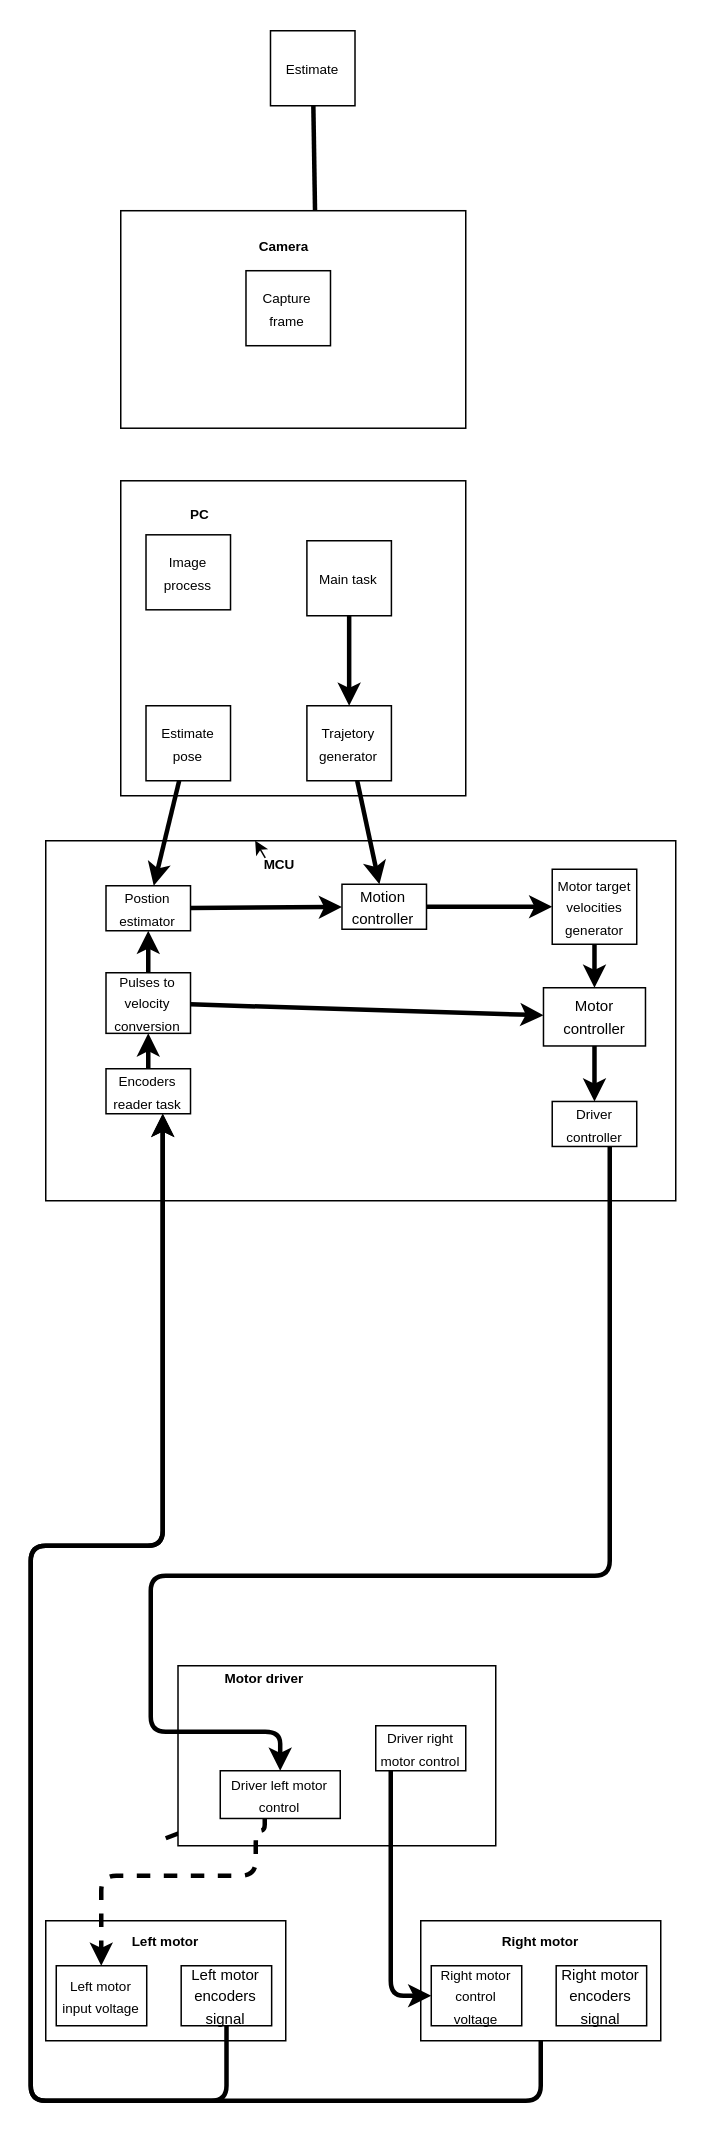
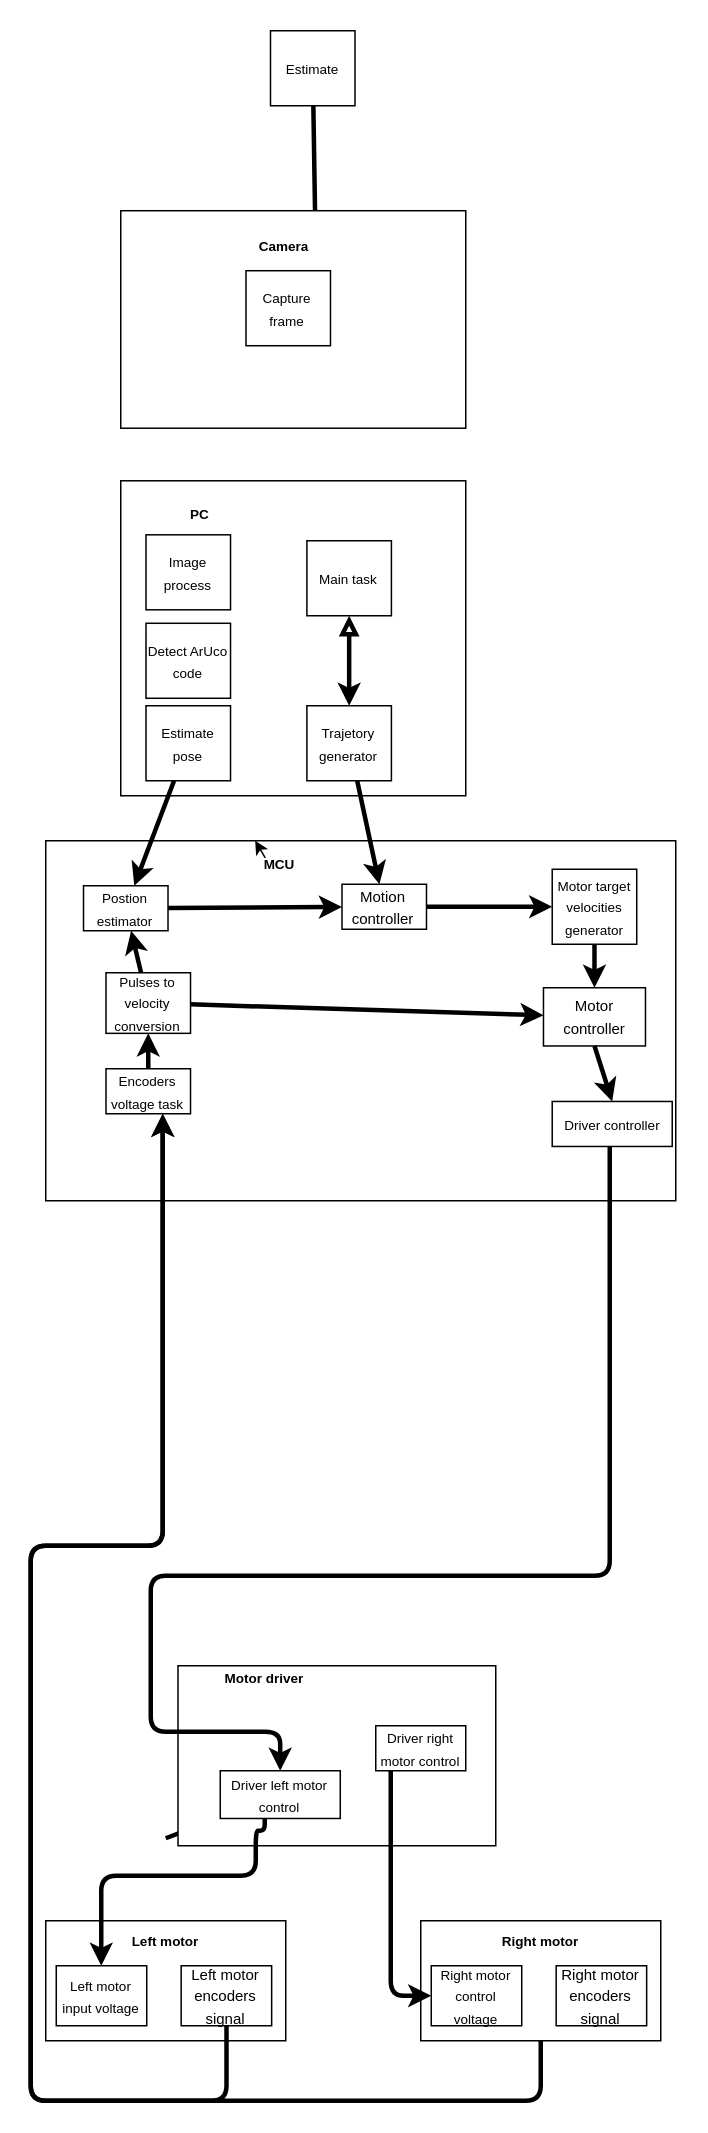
edge "Main task" -> "Trajetory generator": arrowhead none -> block
node "Detect ArUco code": added
node "Postion estimator": moved (148, 908) -> (126, 908)
node "Encoders reader task": label "Encoders reader task" -> "Encoders voltage task"
node "Driver controller": size 85x45 -> 120x45
edge "Driver left motor control" -> "Left motor input voltage": style dashed -> solid
